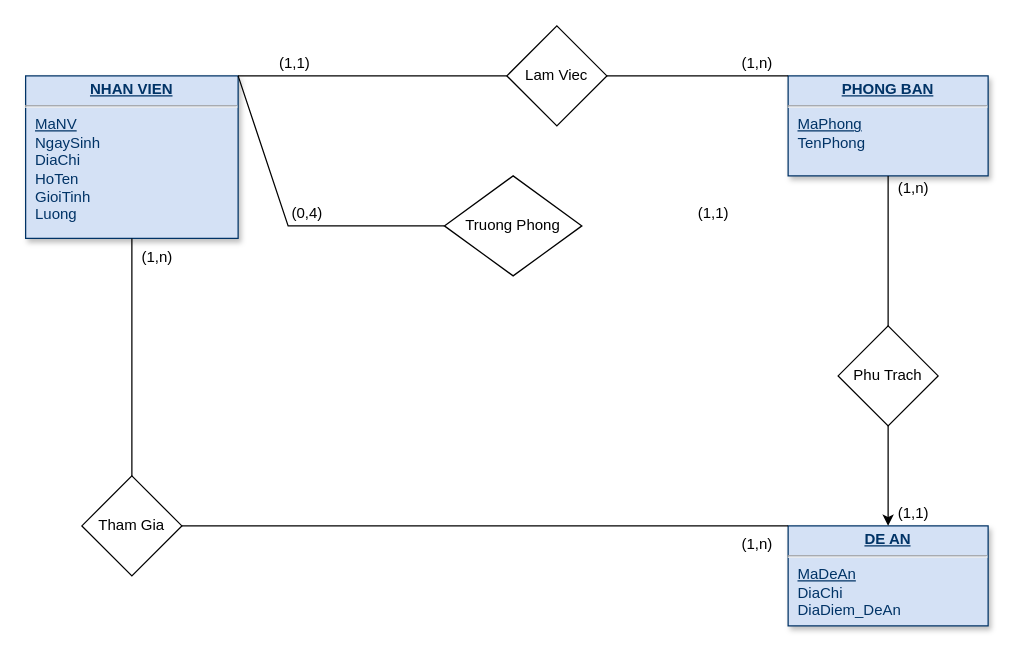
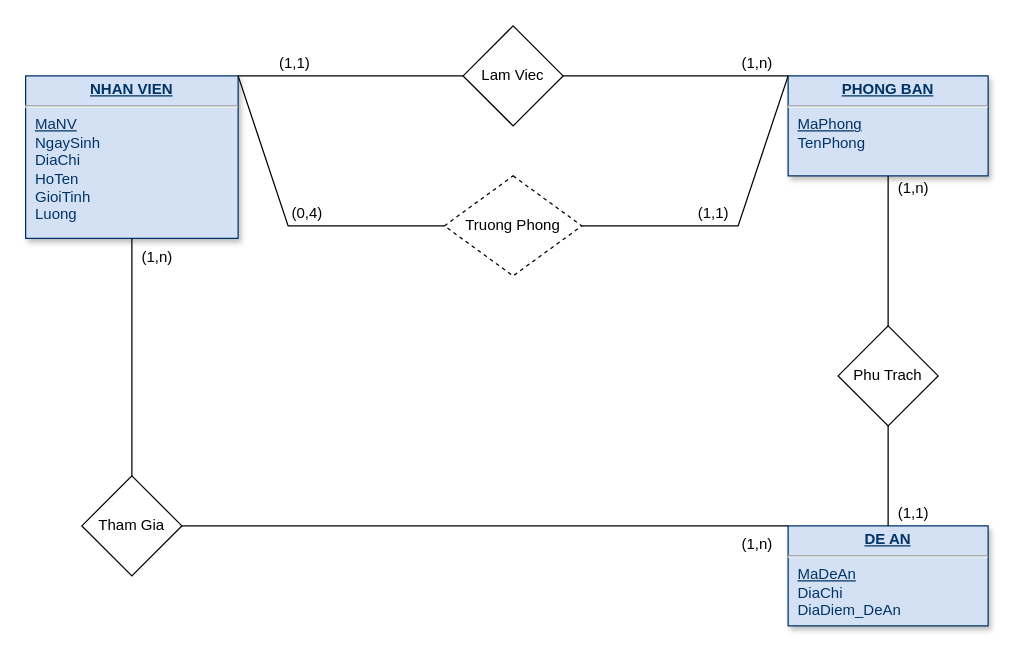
node "Lam Viec": moved (557, 76) -> (513, 76)
node "Truong Phong": style solid -> dashed
edge "PHONG BAN MaPhong TenPhong" -- "Truong Phong": added
edge "Phu Trach" -> "DE AN MaDeAn DiaChi DiaDiem_DeAn": arrowhead classic -> none
